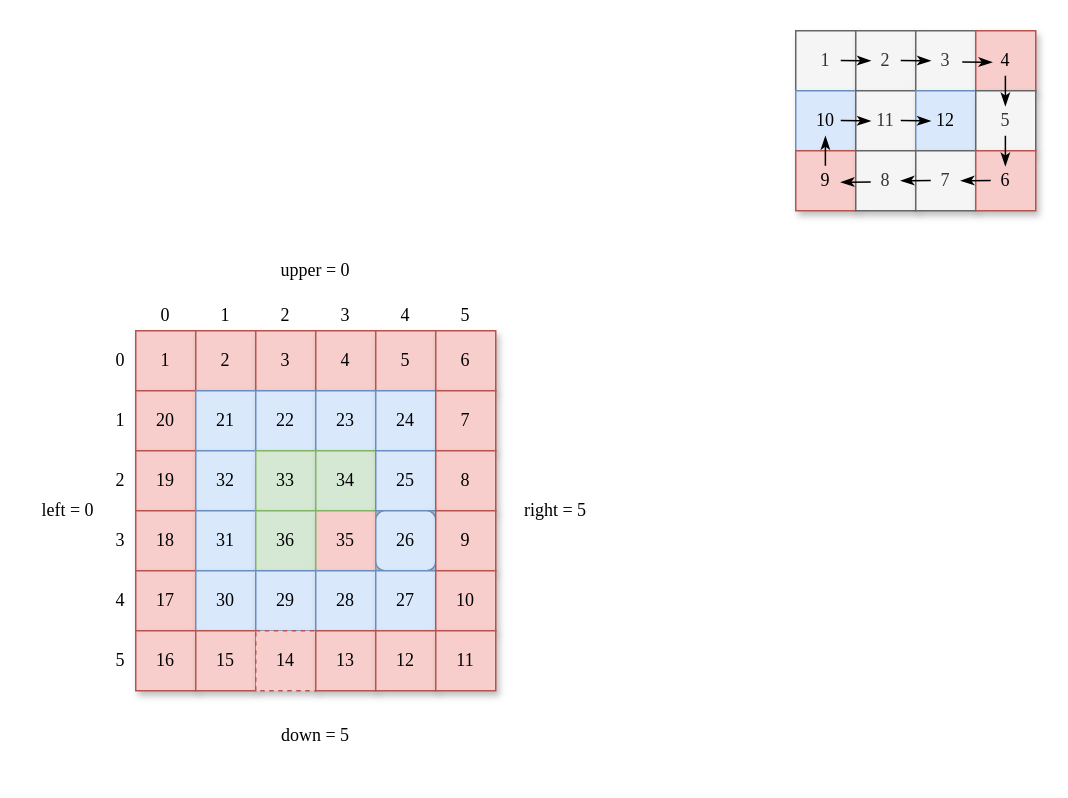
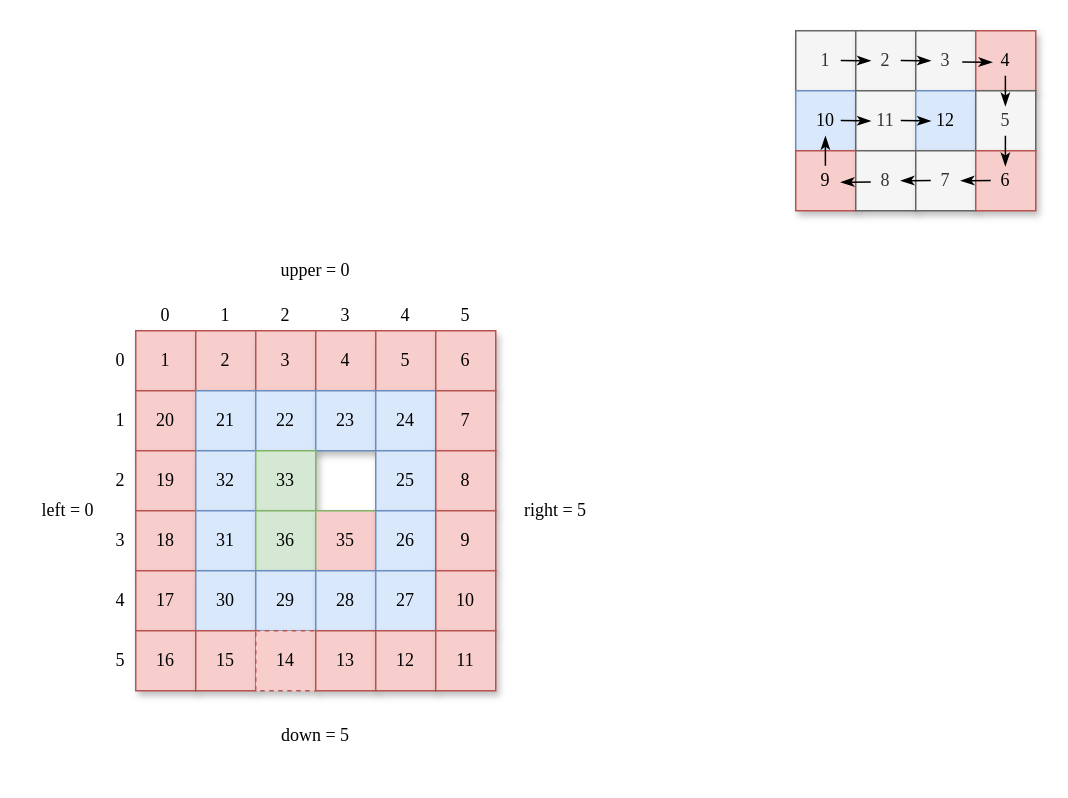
node "34": removed
node "26": shape rounded rectangle -> rectangle
